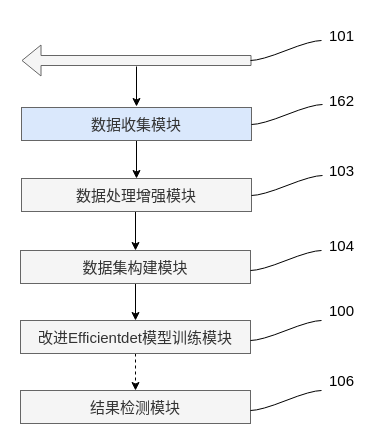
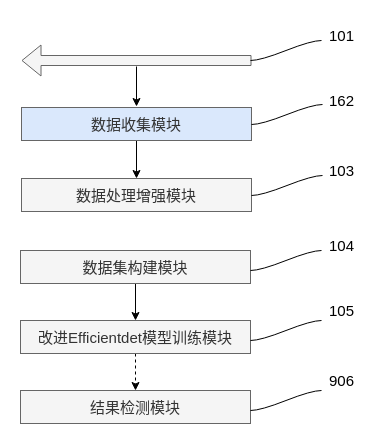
edge "数据处理增强模块" -> "数据集构建模块": removed
node "100": label "100" -> "105"
node "106": label "106" -> "906"
